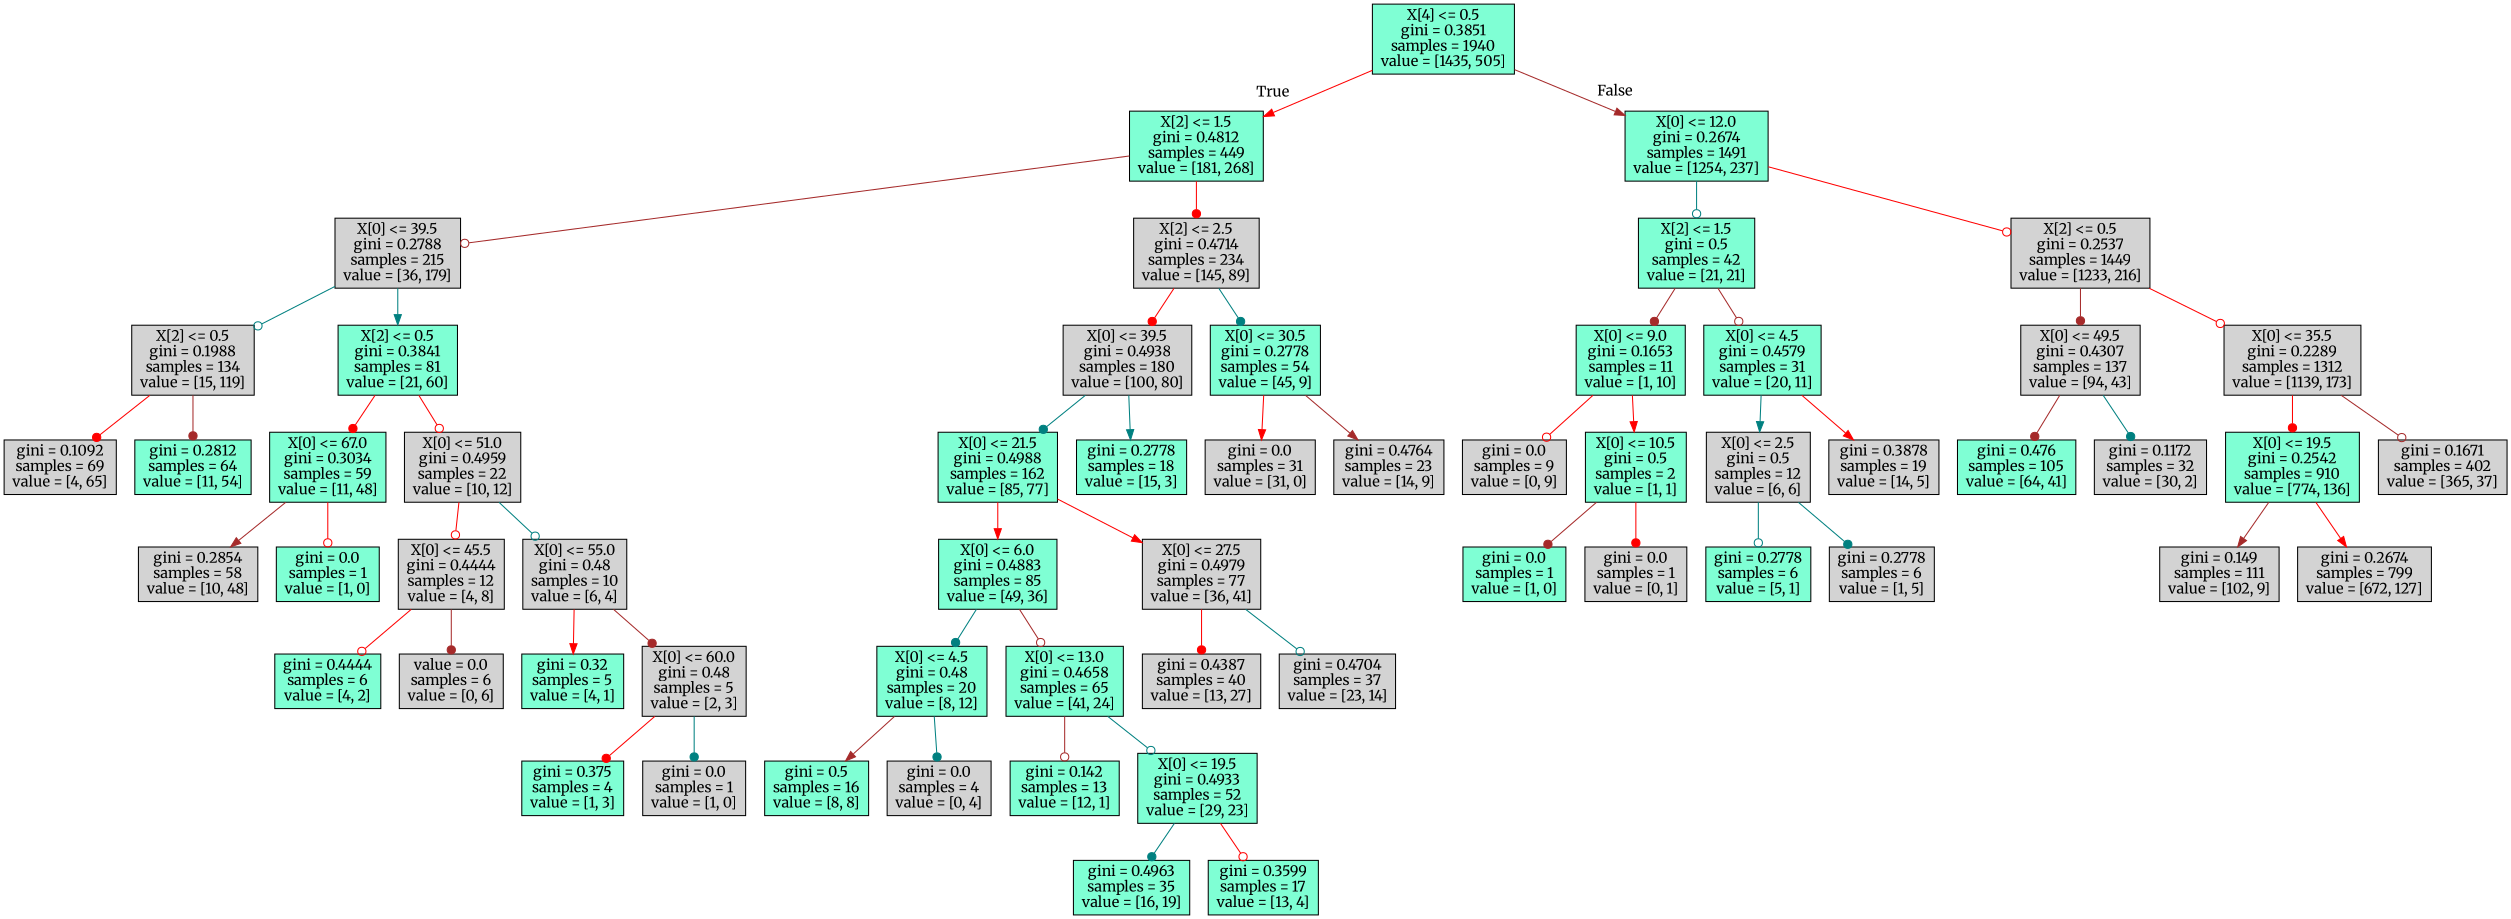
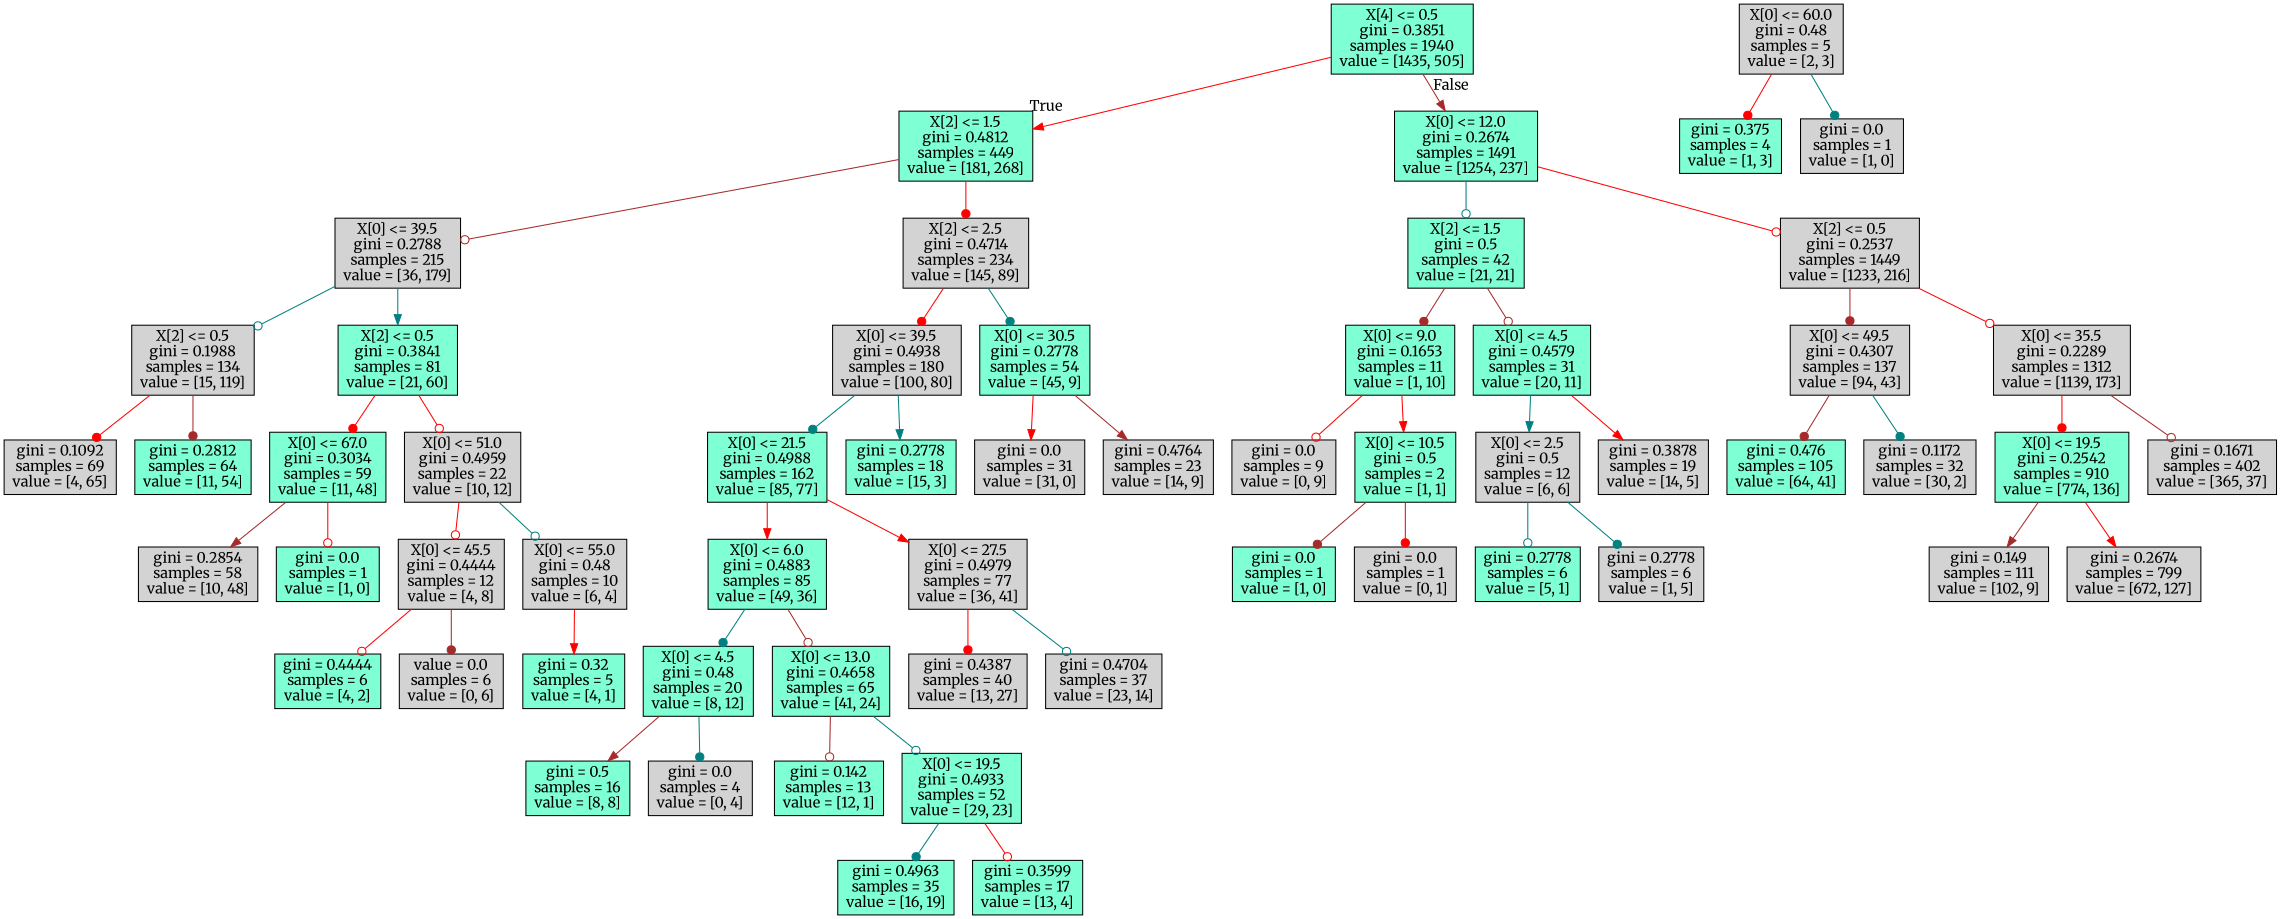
edge "X[0] <= 55.0 gini = 0.48 samples = 10 value = [6, 4]" -> "X[0] <= 60.0 gini = 0.48 samples = 5 value = [2, 3]": removed
